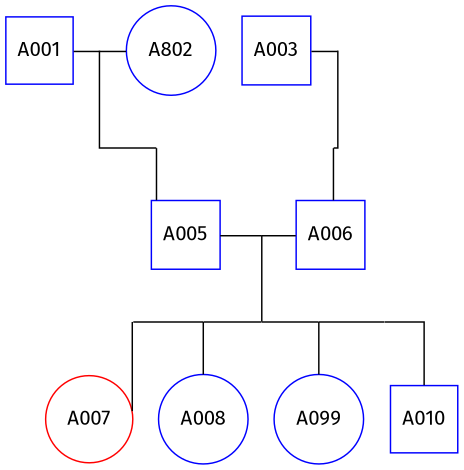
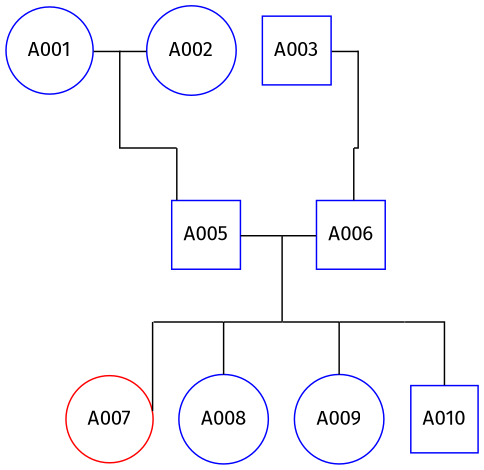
node "A001": shape square -> circle
node "A802": label "A802" -> "A002"
node "A099": label "A099" -> "A009"
